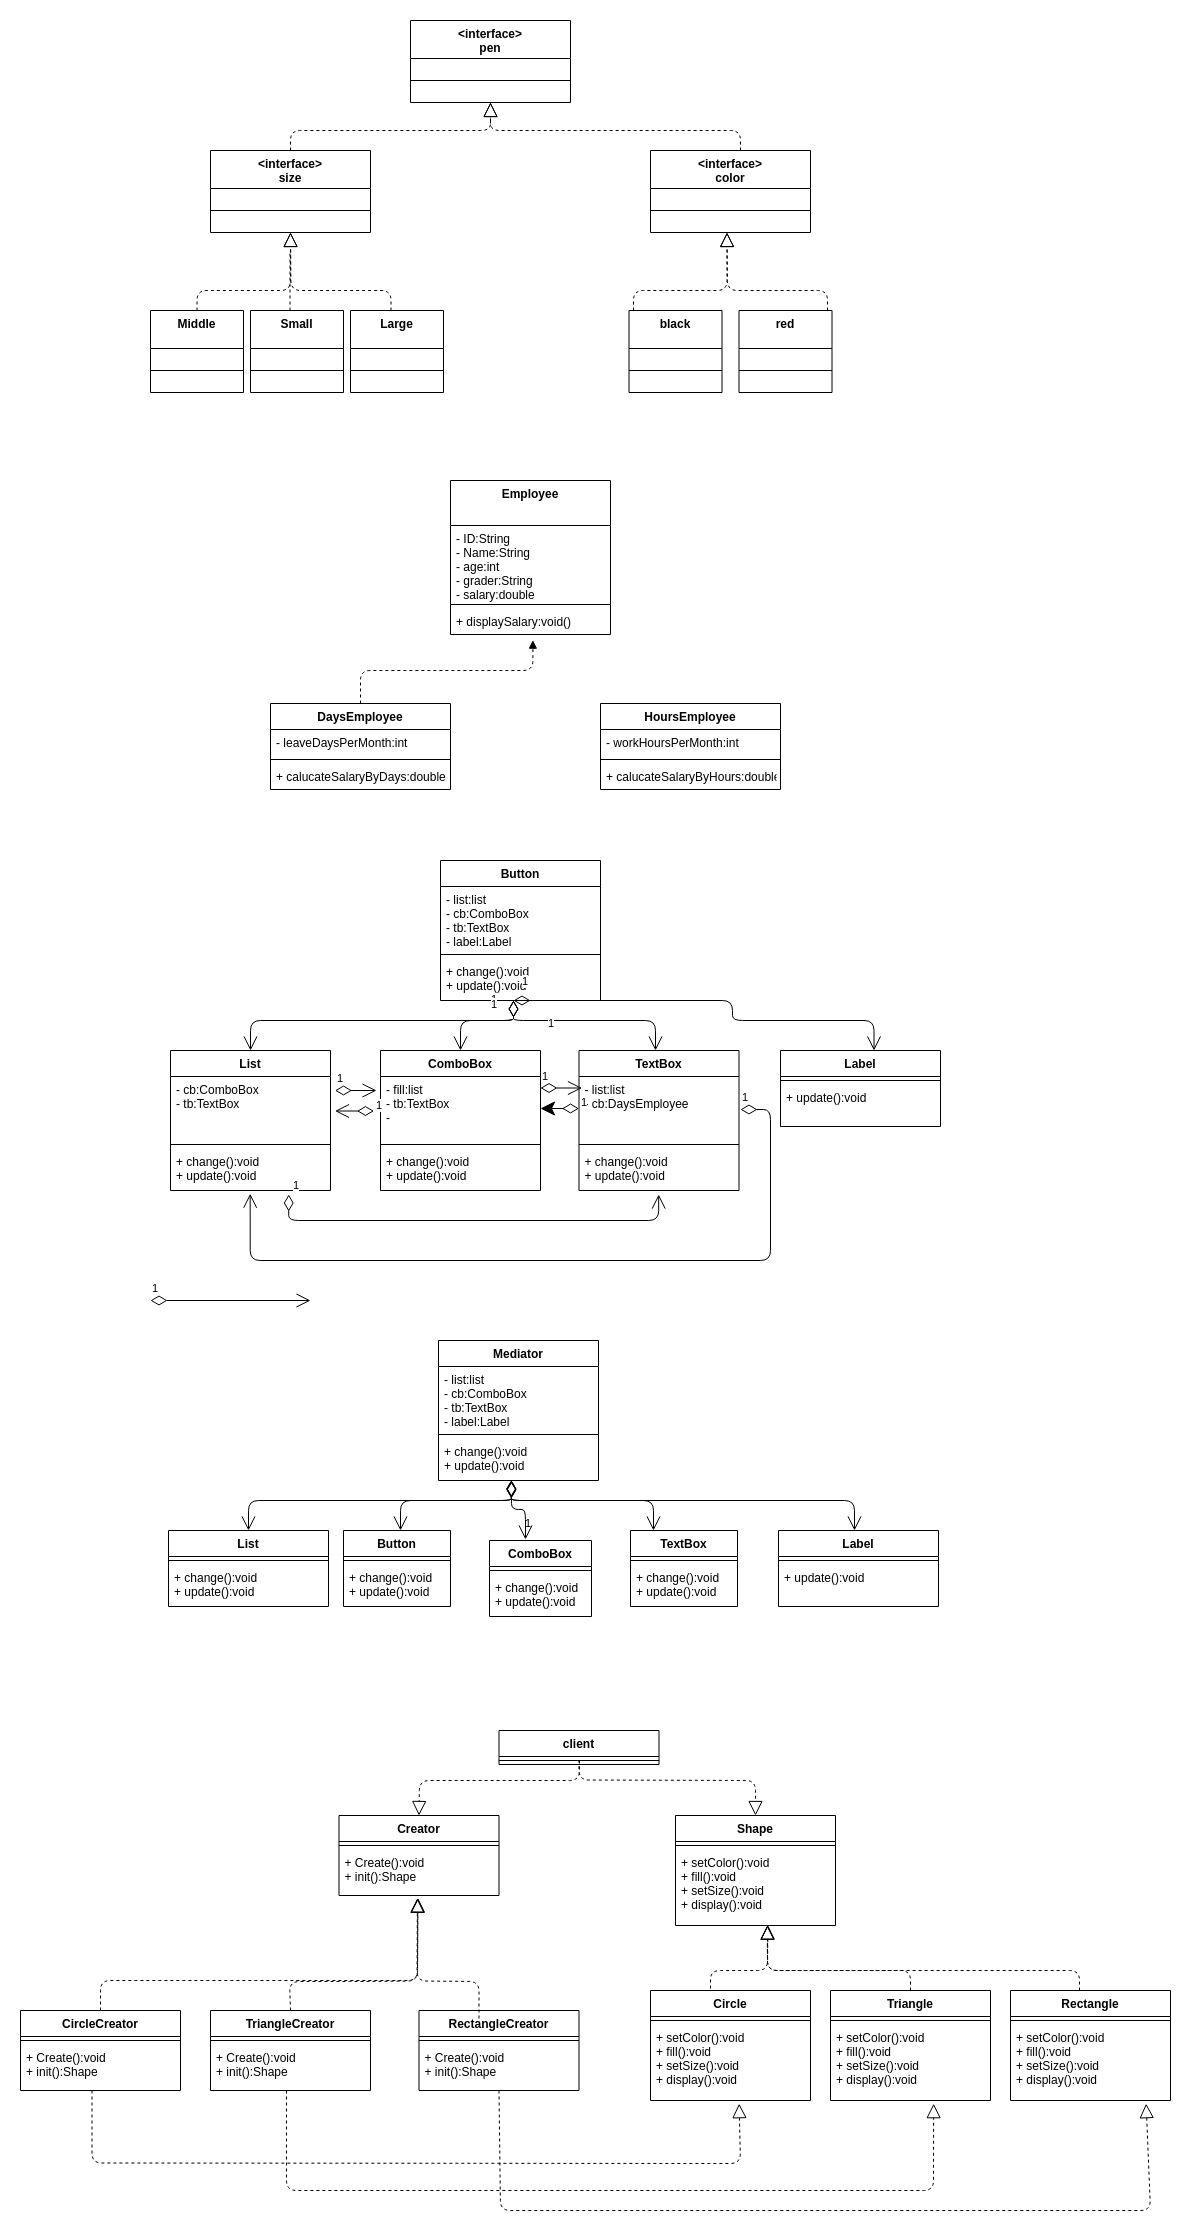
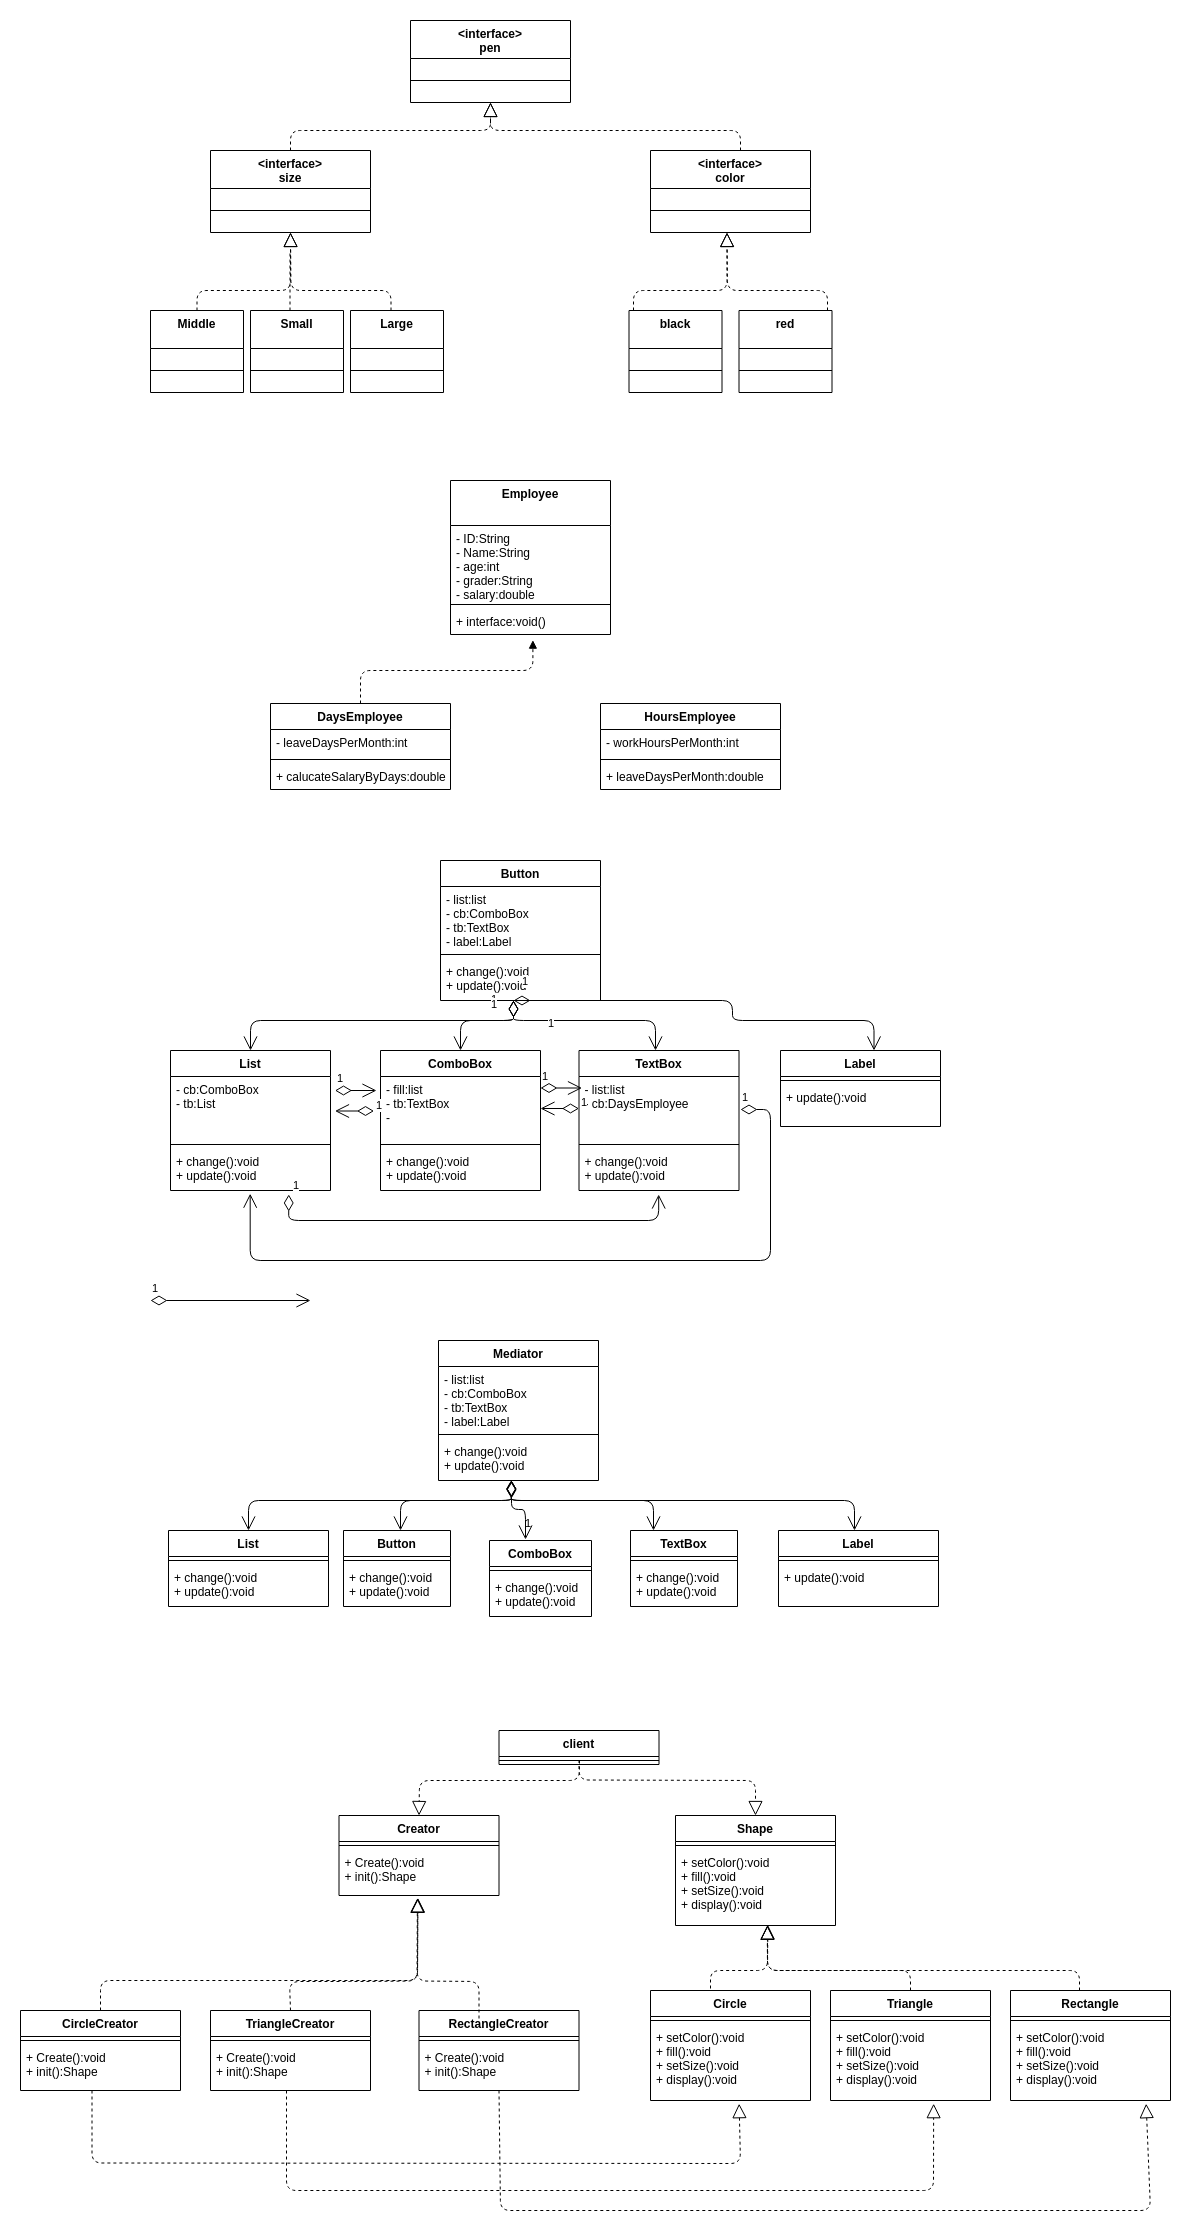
node "+ displaySalary:void()": label "+ displaySalary:void()" -> "+ interface:void()"
node "+ calucateSalaryByHours:double": label "+ calucateSalaryByHours:double" -> "+ leaveDaysPerMonth:double"
node "- cb:ComboBox - tb:TextBox": label "- cb:ComboBox - tb:TextBox" -> "- cb:ComboBox - tb:List"
edge "- fill:list - tb:TextBox -" -- "- list:list - cb:DaysEmployee": arrowhead classic -> open
